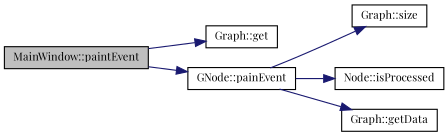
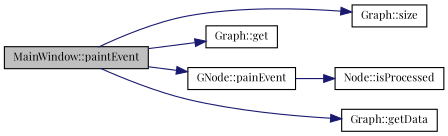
edge "GNode::painEvent" -> "Graph::size": now "MainWindow::paintEvent" -> "Graph::size"
edge "GNode::painEvent" -> "Graph::getData": now "MainWindow::paintEvent" -> "Graph::getData"
